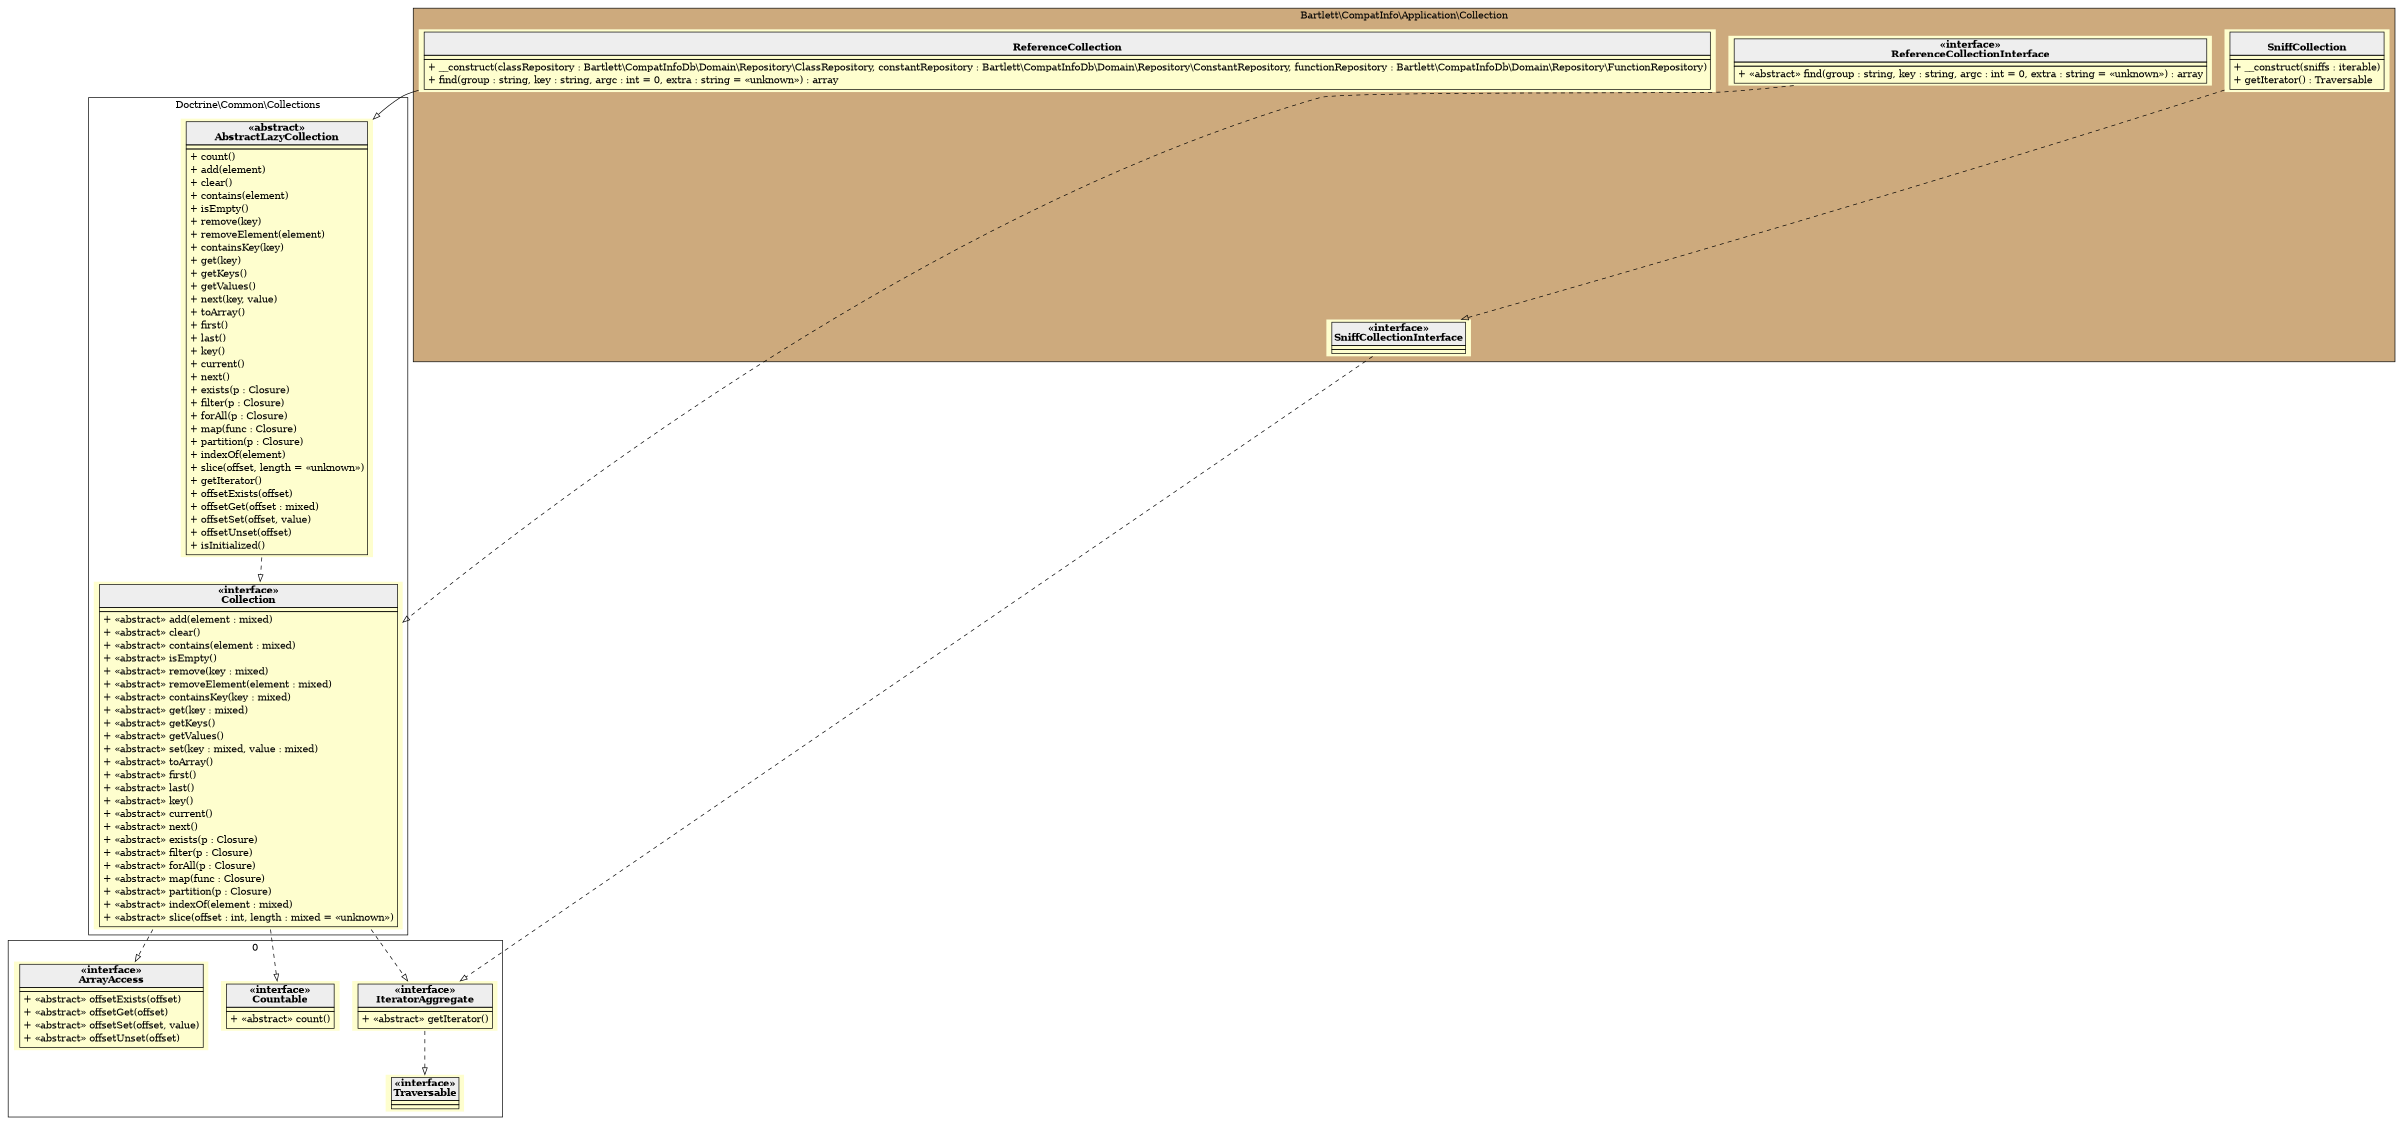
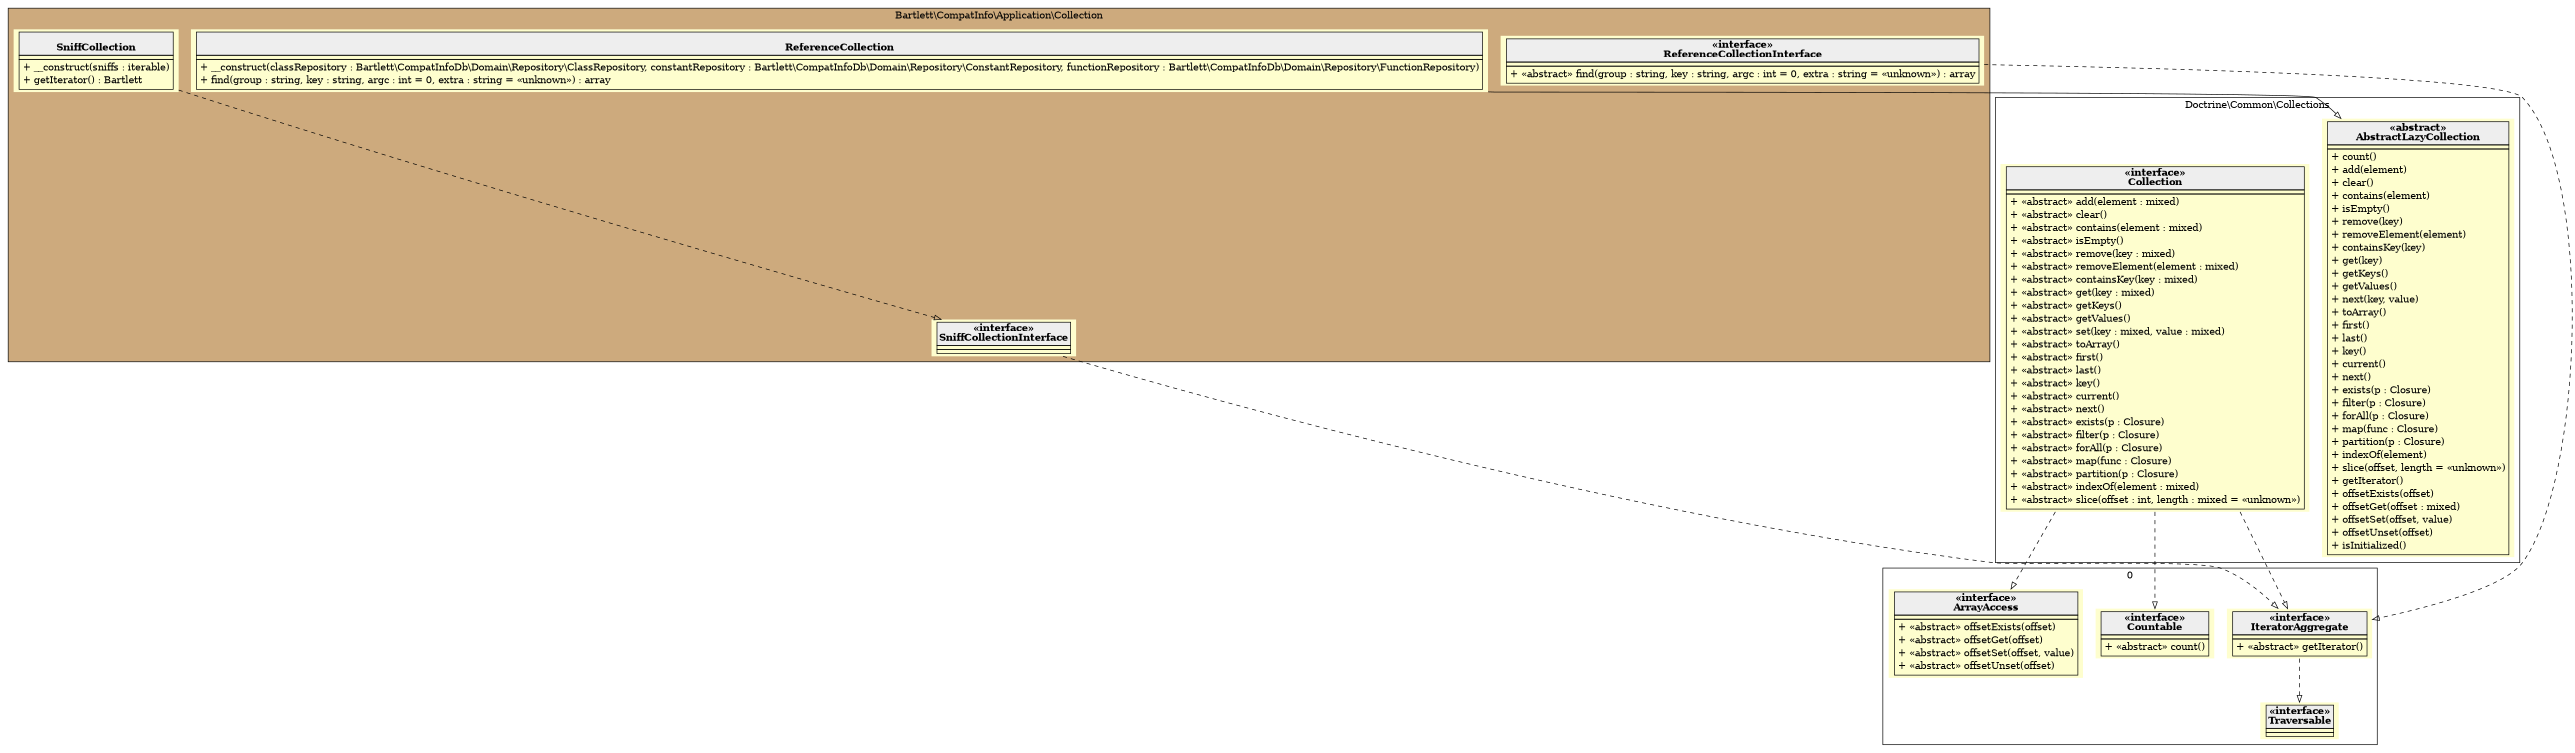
node "SniffCollection": text "+ getIterator() : Traversable" -> "+ getIterator() : Bartlett"
edge "ReferenceCollectionInterface" -> "Collection": now "ReferenceCollectionInterface" -> "IteratorAggregate"
edge "AbstractLazyCollection" -> "Collection": removed
